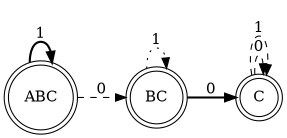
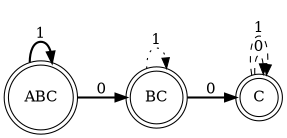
edge "ABC" -> "BC": style dashed -> bold
